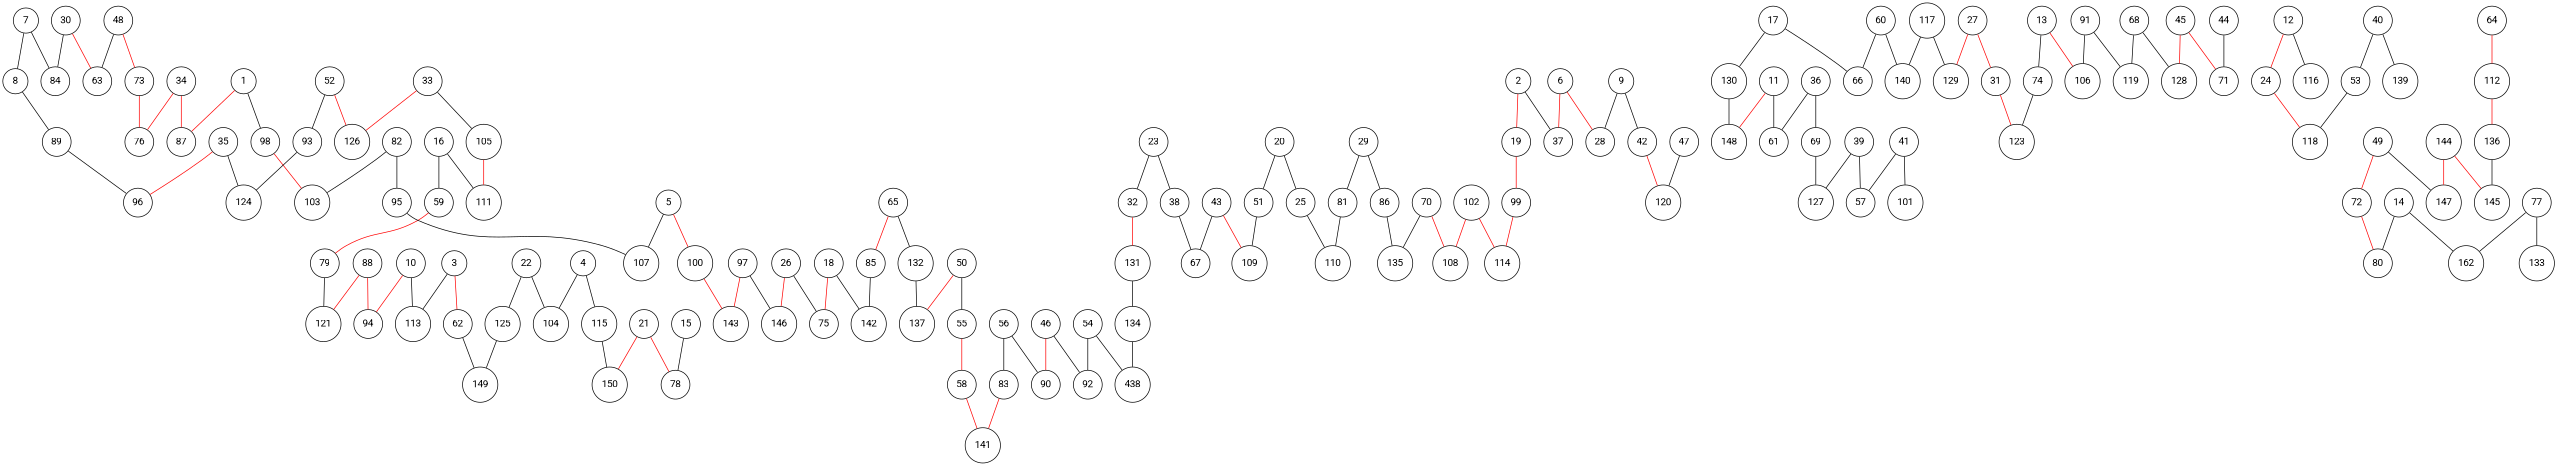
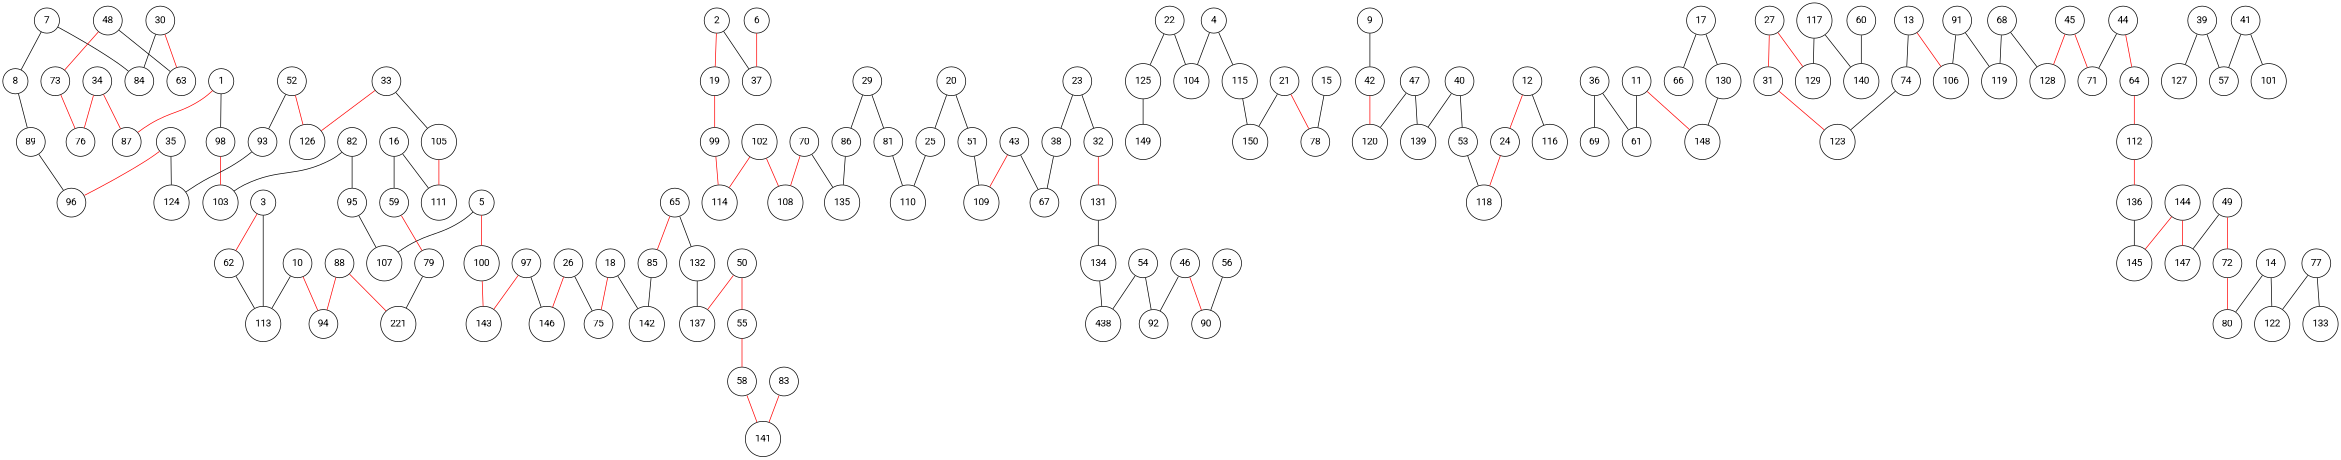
edge "60" -- "66": removed
edge "44" -- "64": added
edge "47" -- "139": added
node "28": removed
edge "69" -- "127": removed
node "162": label "162" -> "122"
edge "50" -- "55": color black -> red
node "121": label "121" -> "221"
edge "62" -- "149": now "62" -- "113"
edge "21" -- "150": color red -> black
edge "56" -- "83": removed
